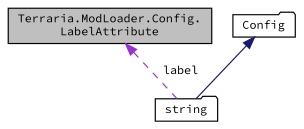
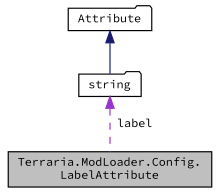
node "Config": label "Config" -> "Attribute"
edge "string" -> "Terraria.ModLoader.Config. LabelAttribute": reversed
